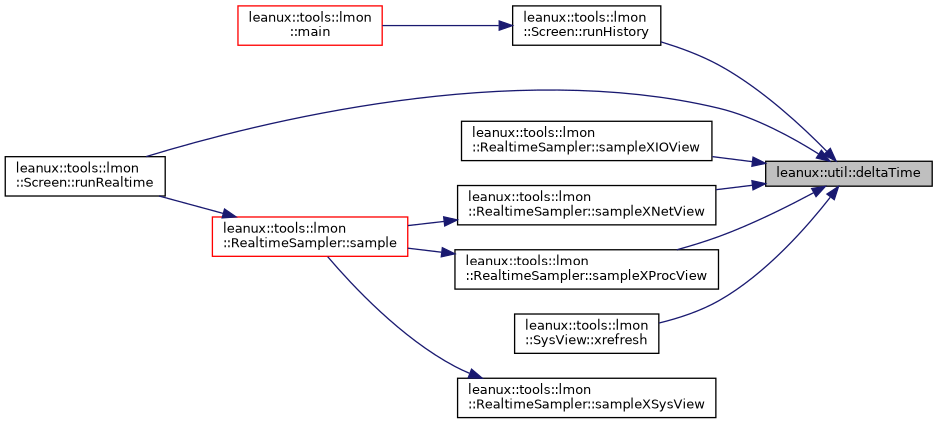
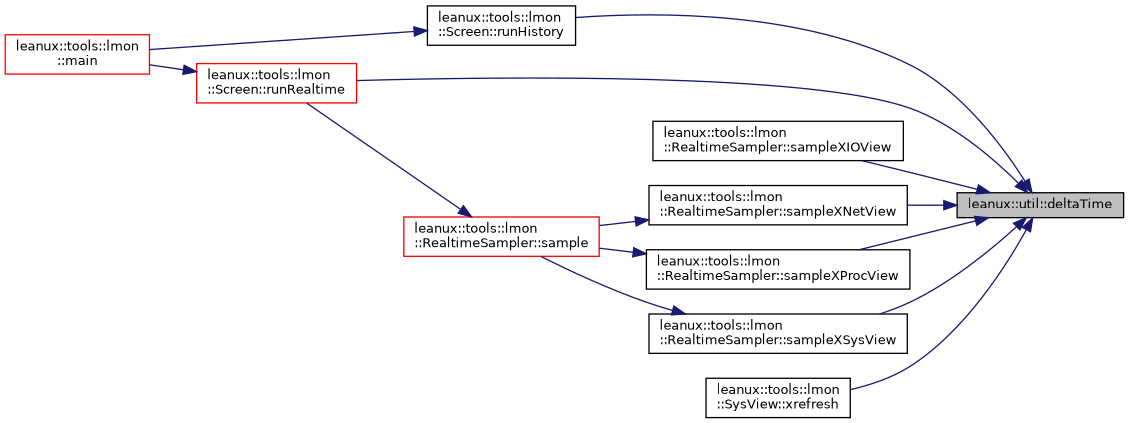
edge "leanux::tools::lmon ::main" -> "leanux::tools::lmon ::Screen::runRealtime": added
node "leanux::tools::lmon ::Screen::runRealtime": color black -> red
edge "leanux::tools::lmon ::RealtimeSampler::sampleXSysView" -> "leanux::util::deltaTime": added
